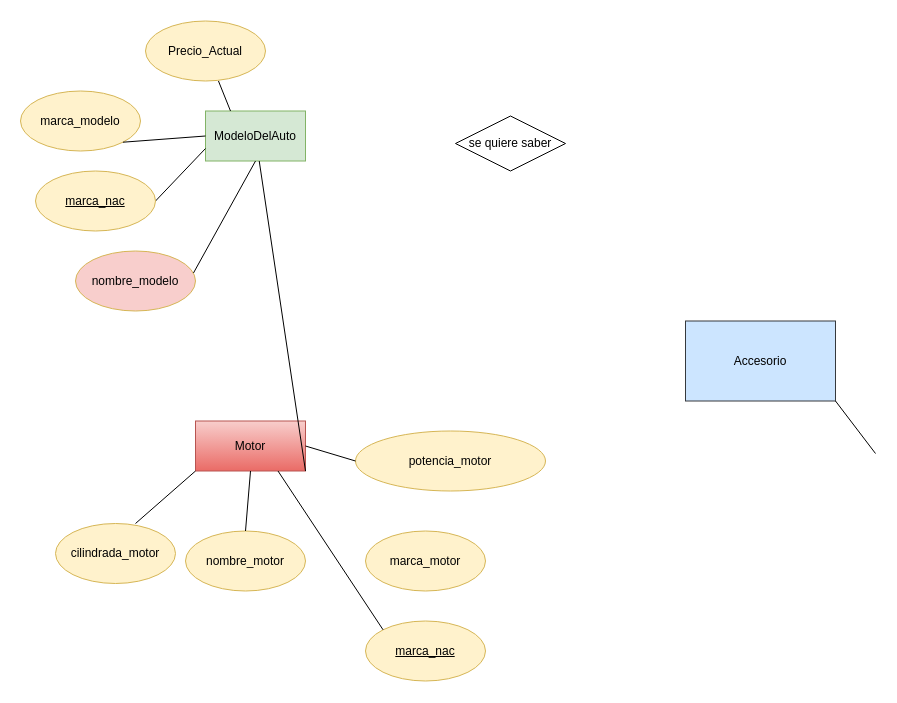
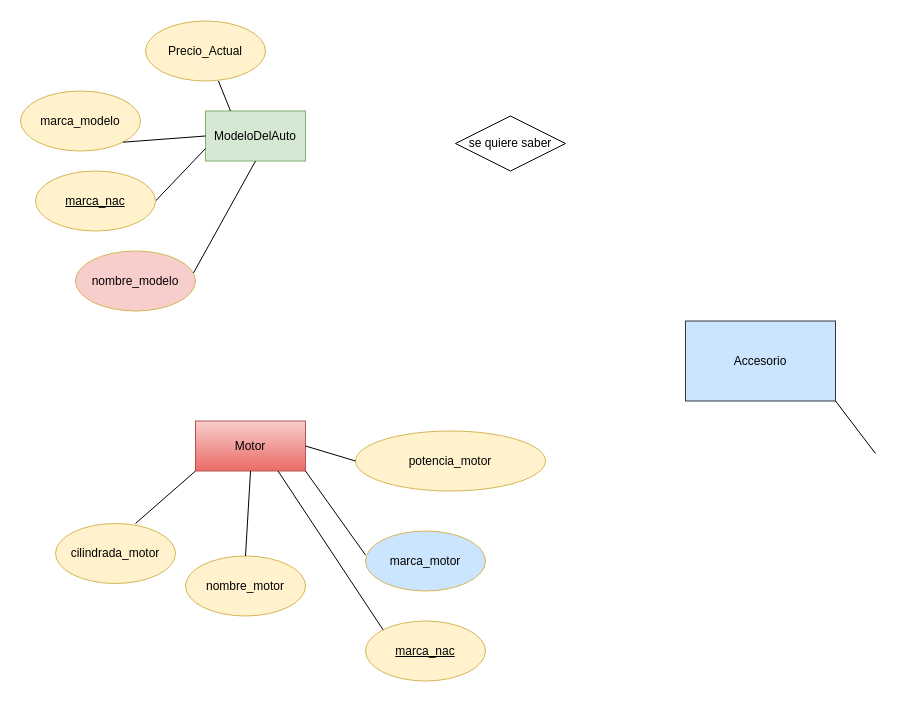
edge "ModeloDelAuto" -- "Motor": now "marca_motor" -- "Motor"
node "nombre_motor": moved (246, 561) -> (246, 586)
node "marca_motor": fillcolor #fff2cc -> #cce5ff
